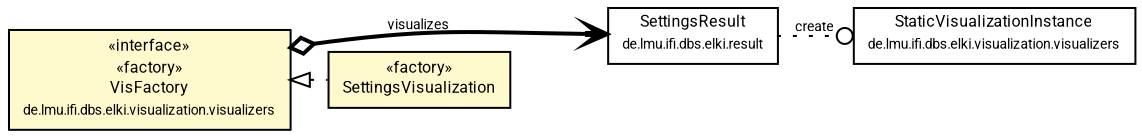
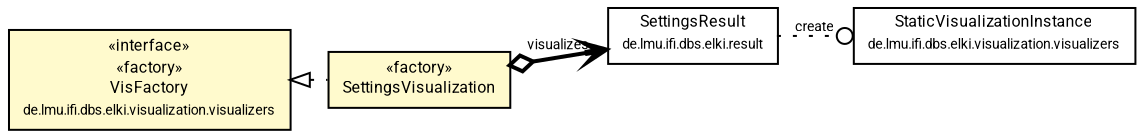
edge "SettingsResult" -- "VisFactory": now "SettingsResult" -- "SettingsVisualization"
